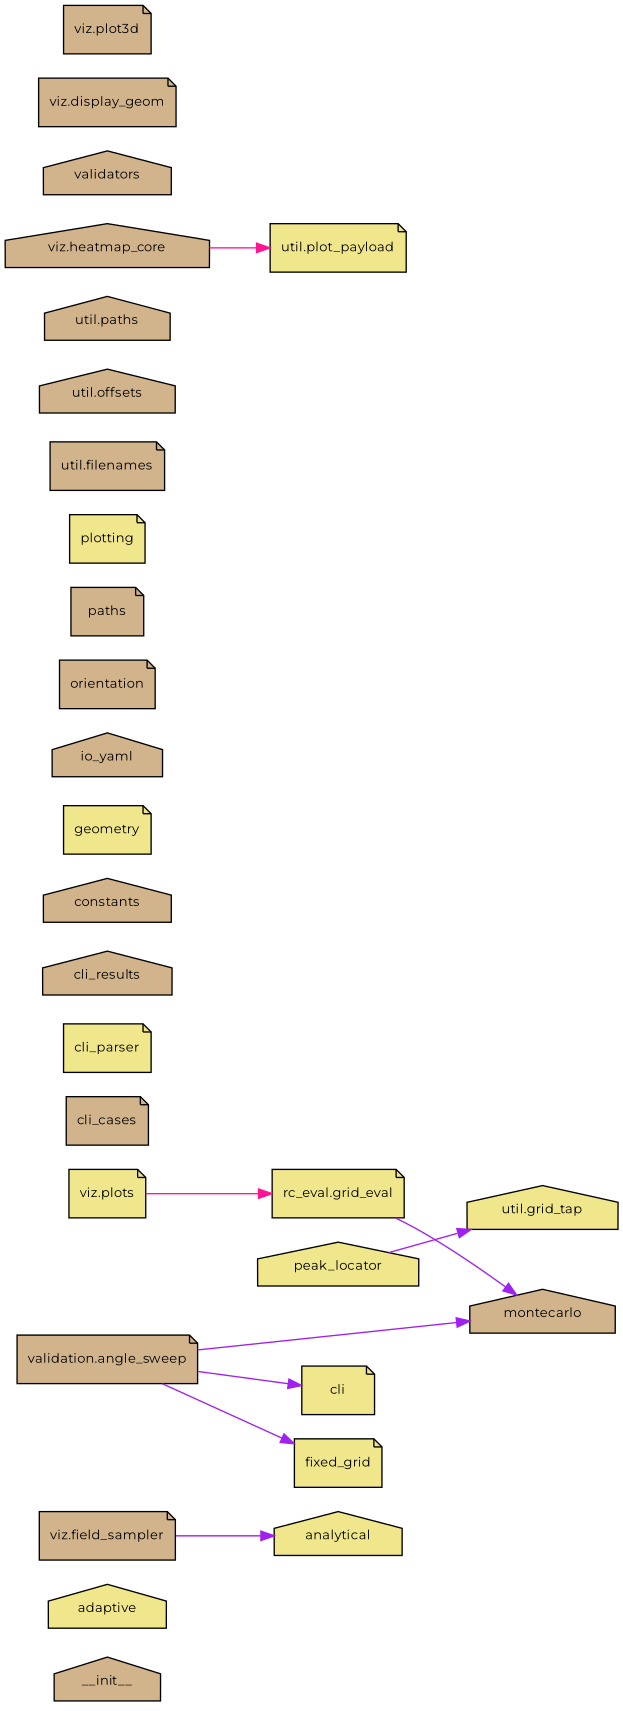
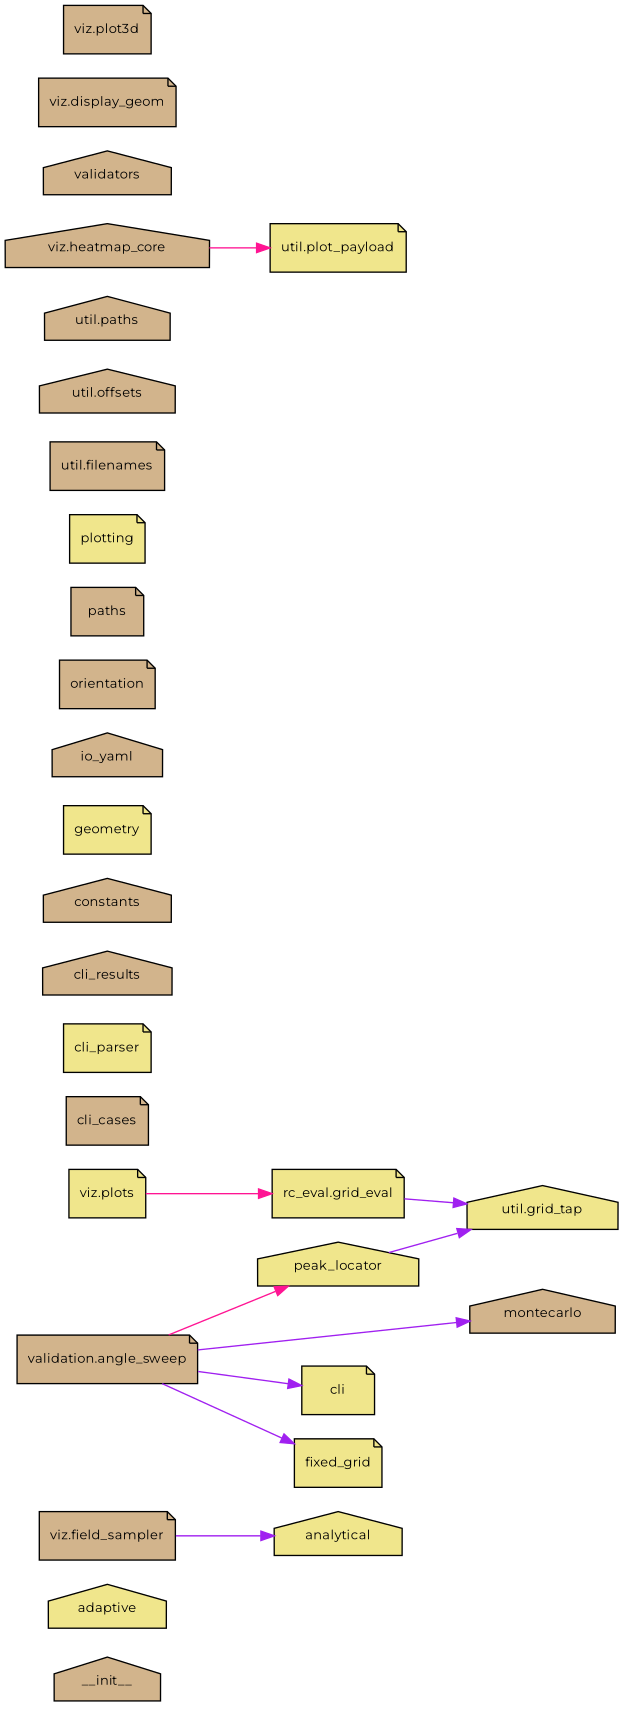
edge "rc_eval.grid_eval" -> "montecarlo": now "rc_eval.grid_eval" -> "util.grid_tap"
edge "validation.angle_sweep" -> "peak_locator": added
